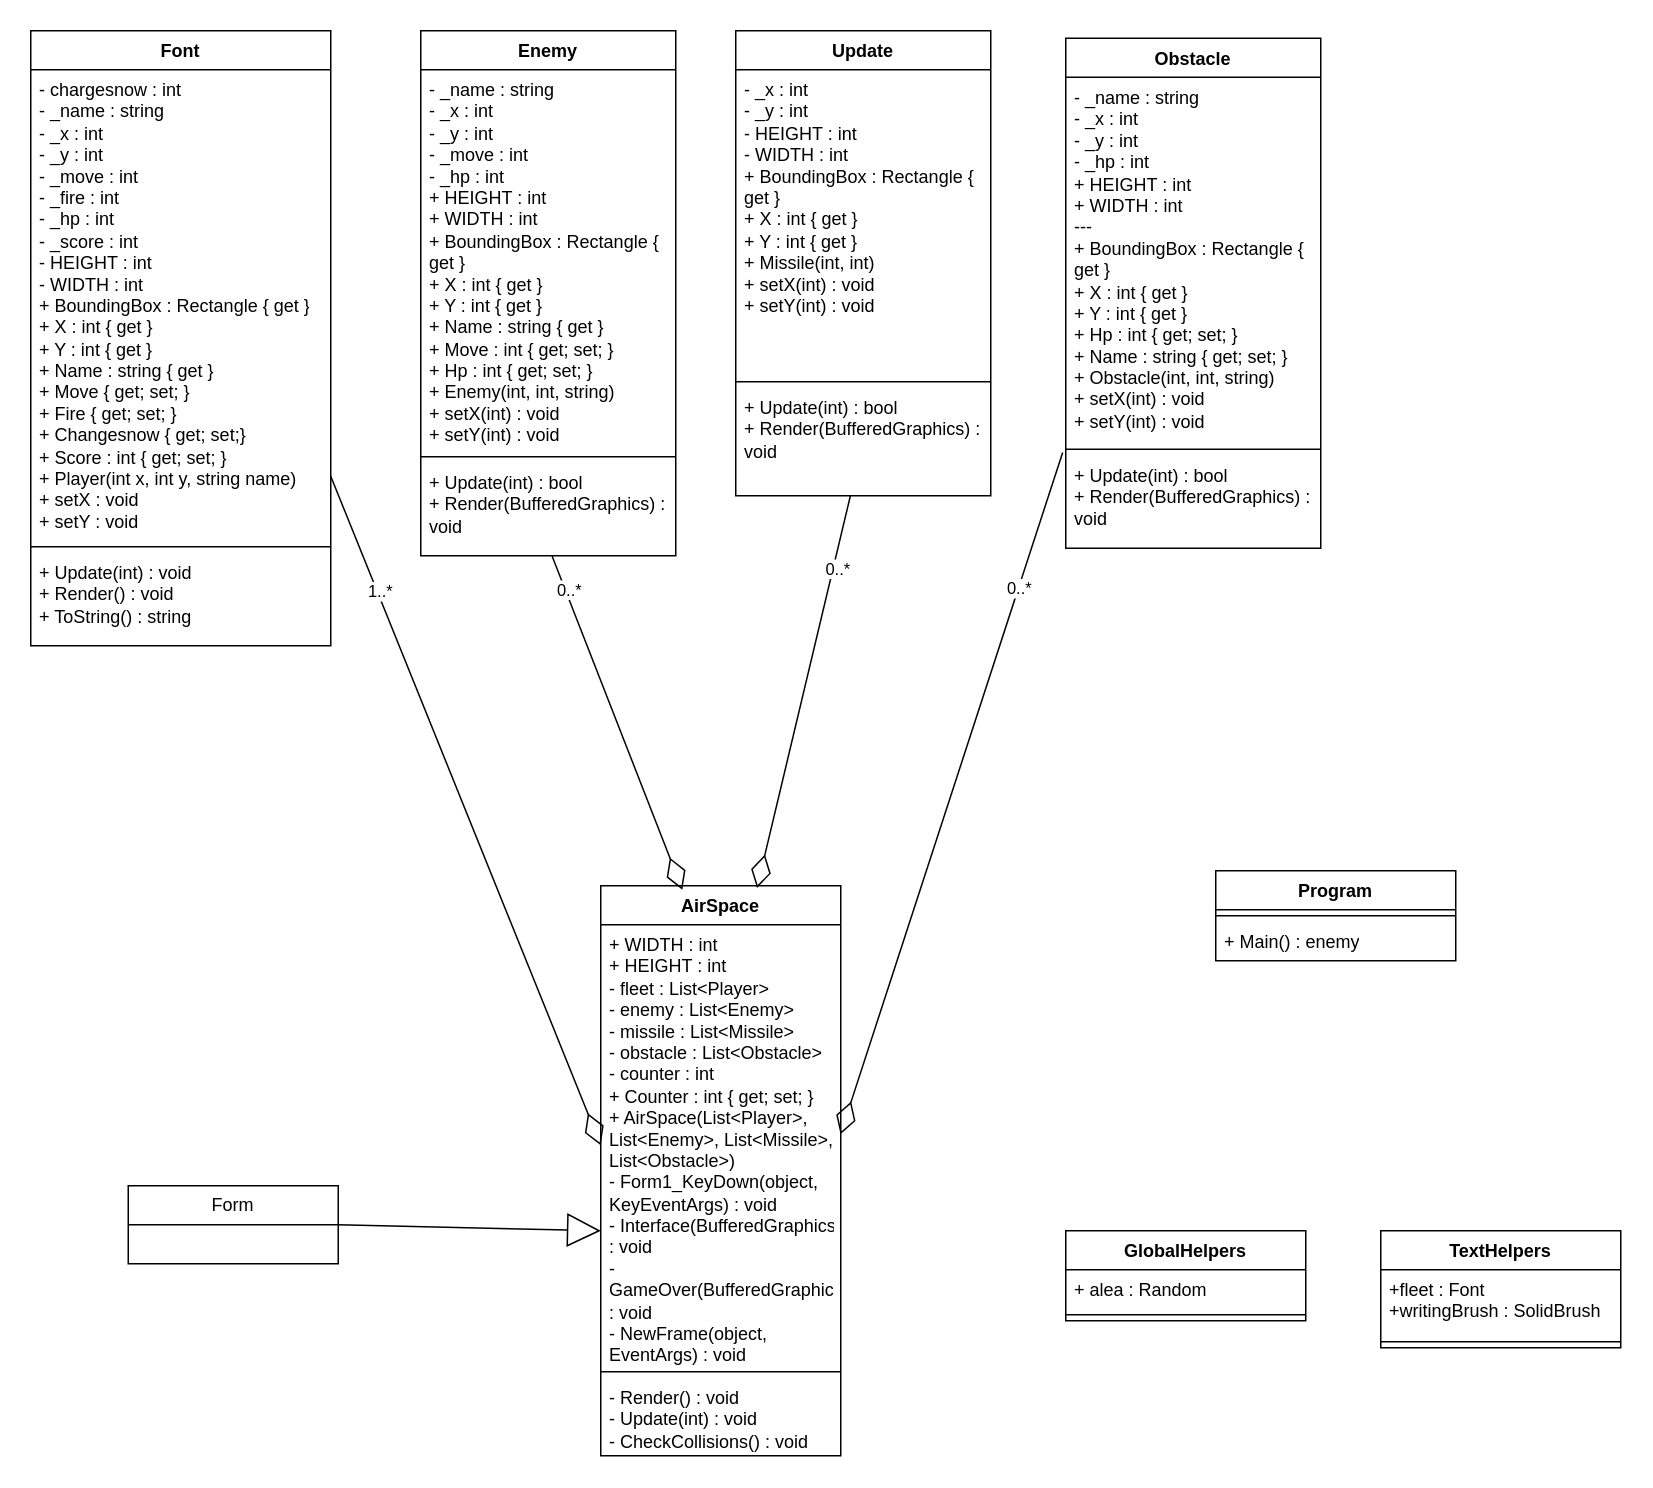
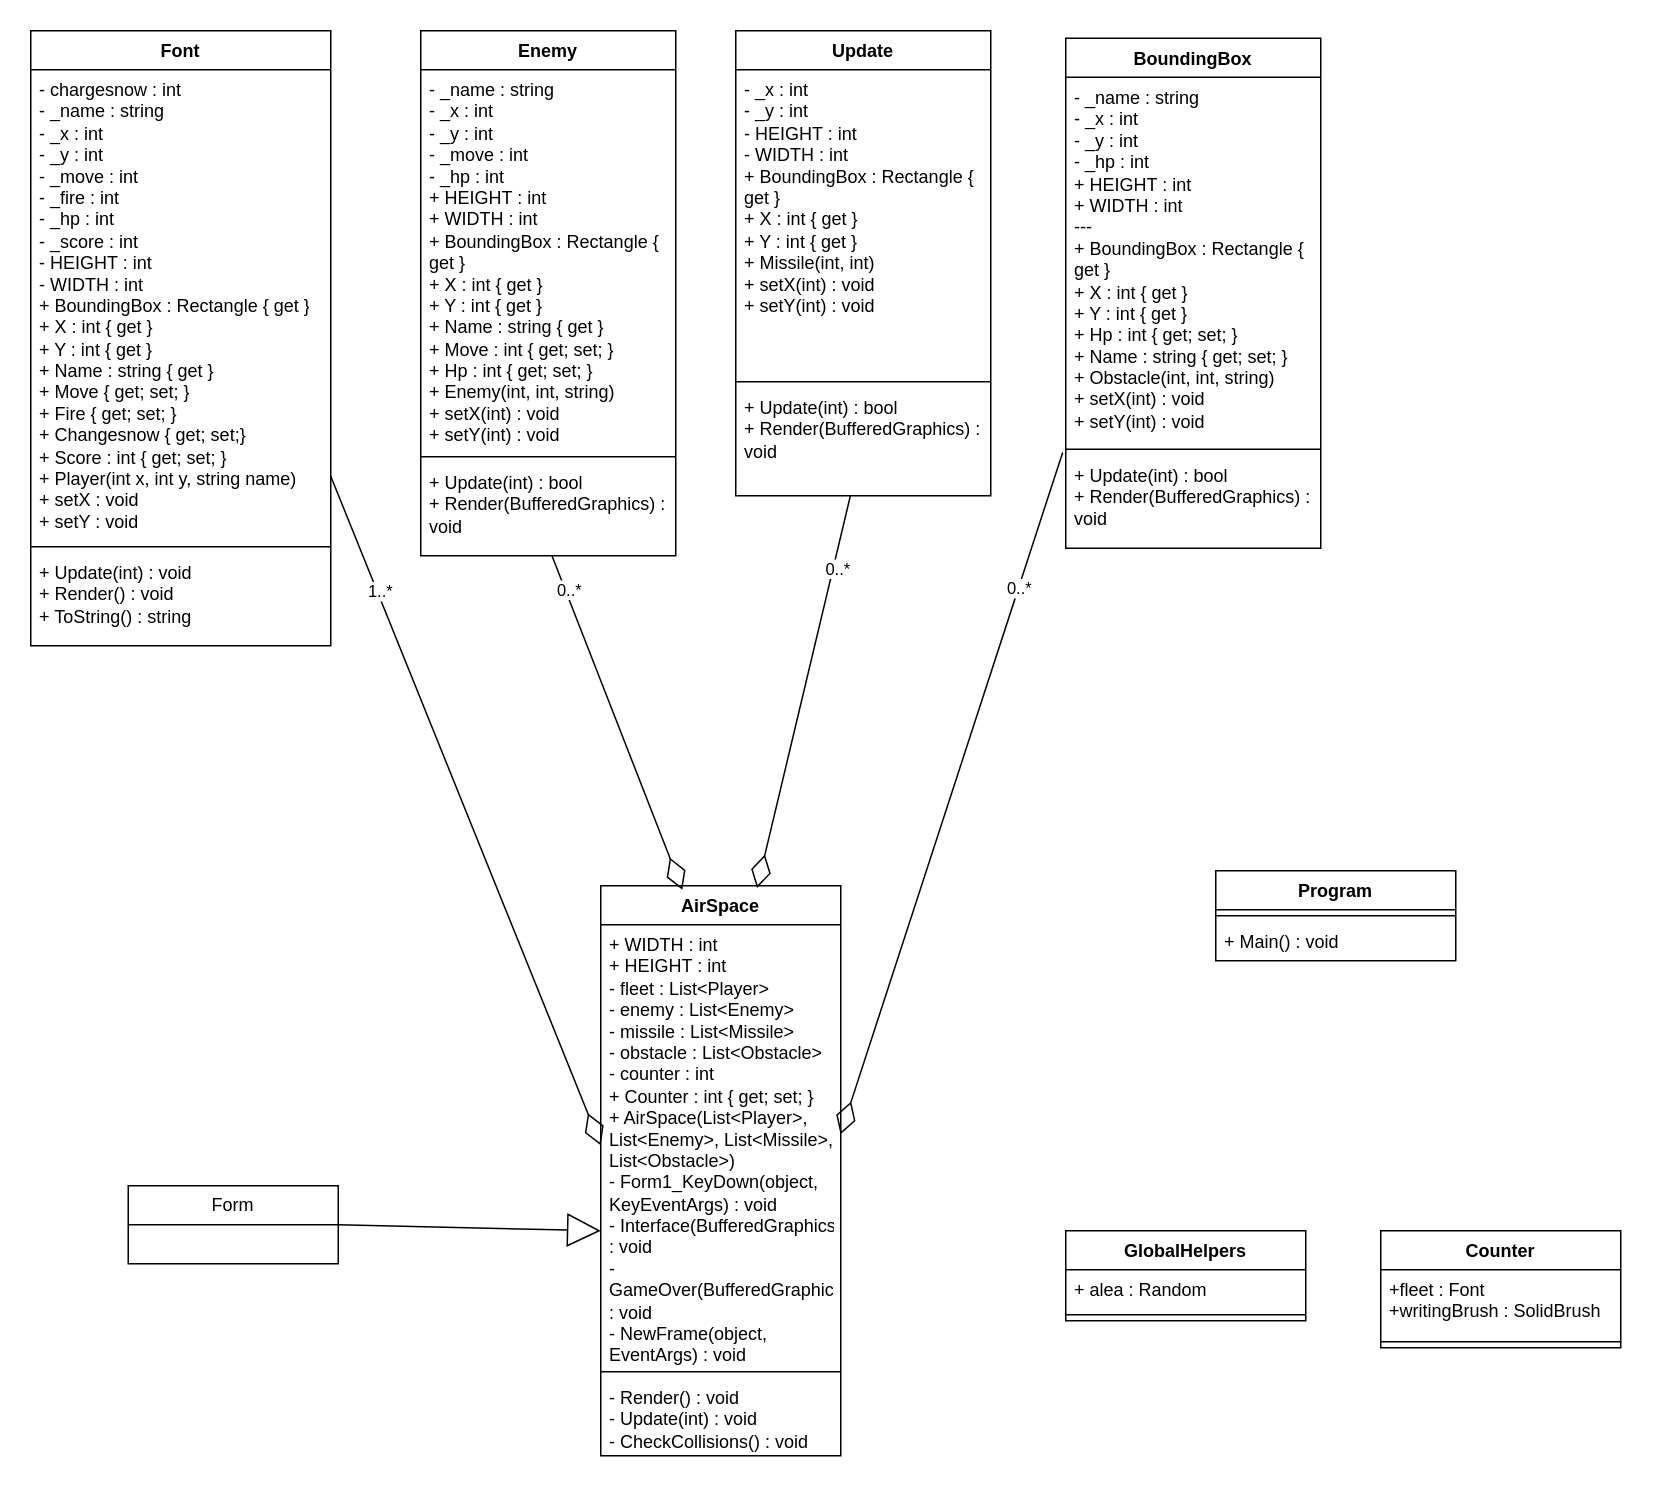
node "Obstacle": label "Obstacle" -> "BoundingBox"
node "+ Main() : enemy": label "+ Main() : enemy" -> "+ Main() : void"
node "TextHelpers": label "TextHelpers" -> "Counter"
